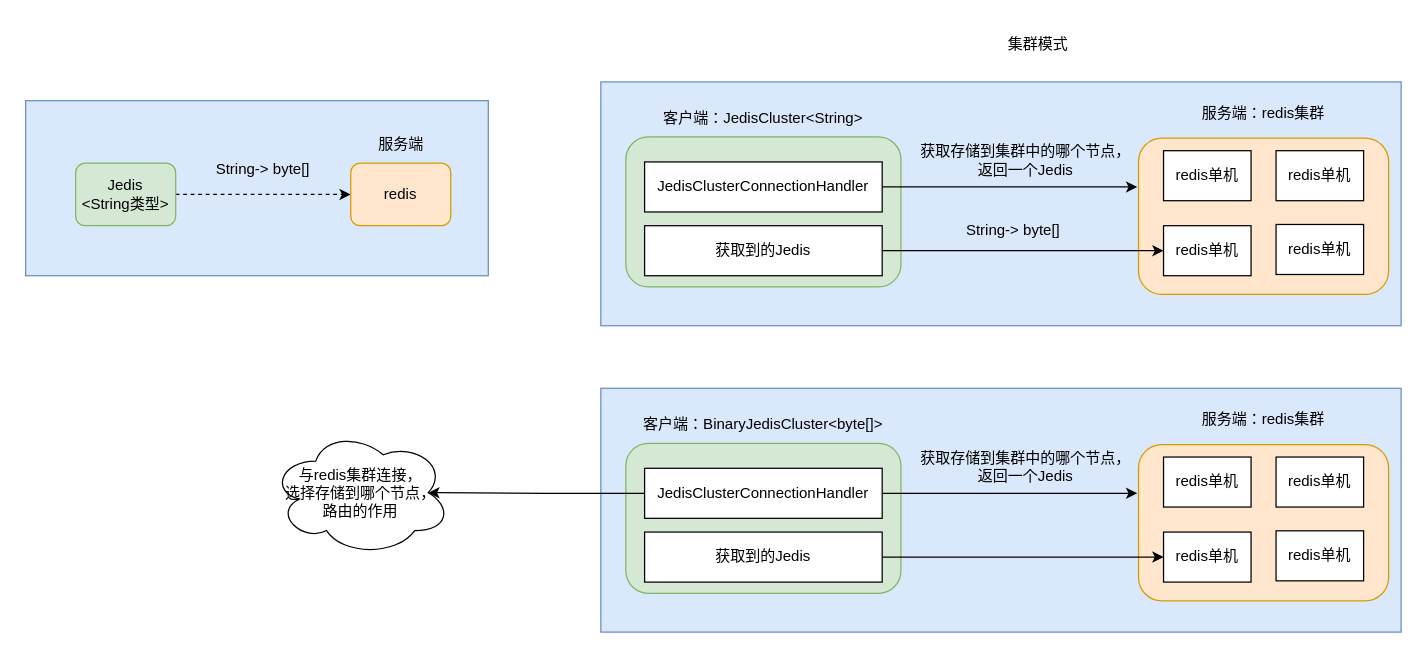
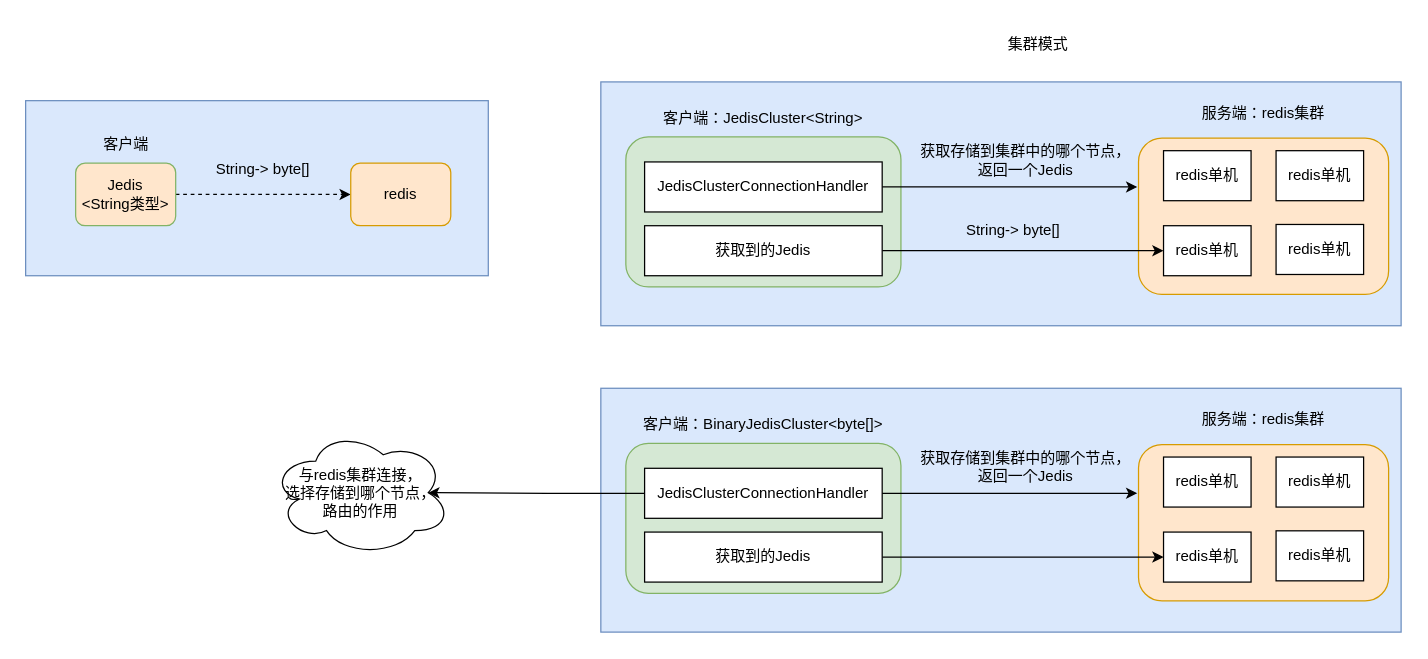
node "客户端": added
node "服务端": removed
node "Jedis <String类型>": fillcolor #d5e8d4 -> #ffe6cc
